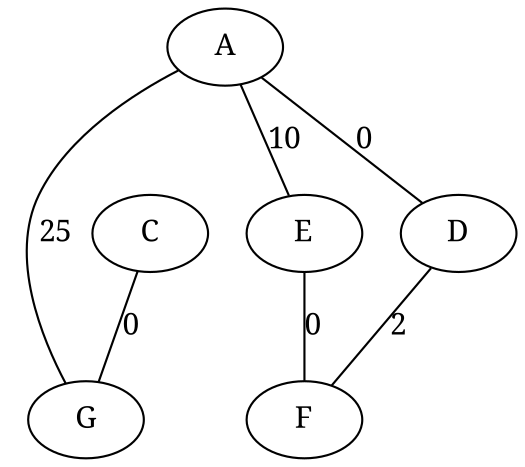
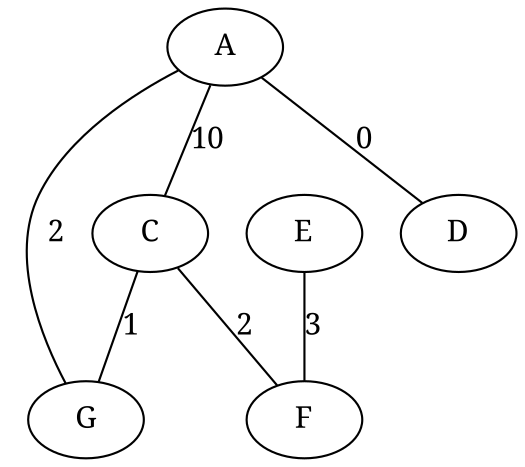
edge "A" -- "E": now "A" -- "C"
edge "A" -- "G": label "25" -> "2"
edge "C" -- "G": label "0" -> "1"
edge "E" -- "F": label "0" -> "3"
edge "D" -- "F": now "C" -- "F"
